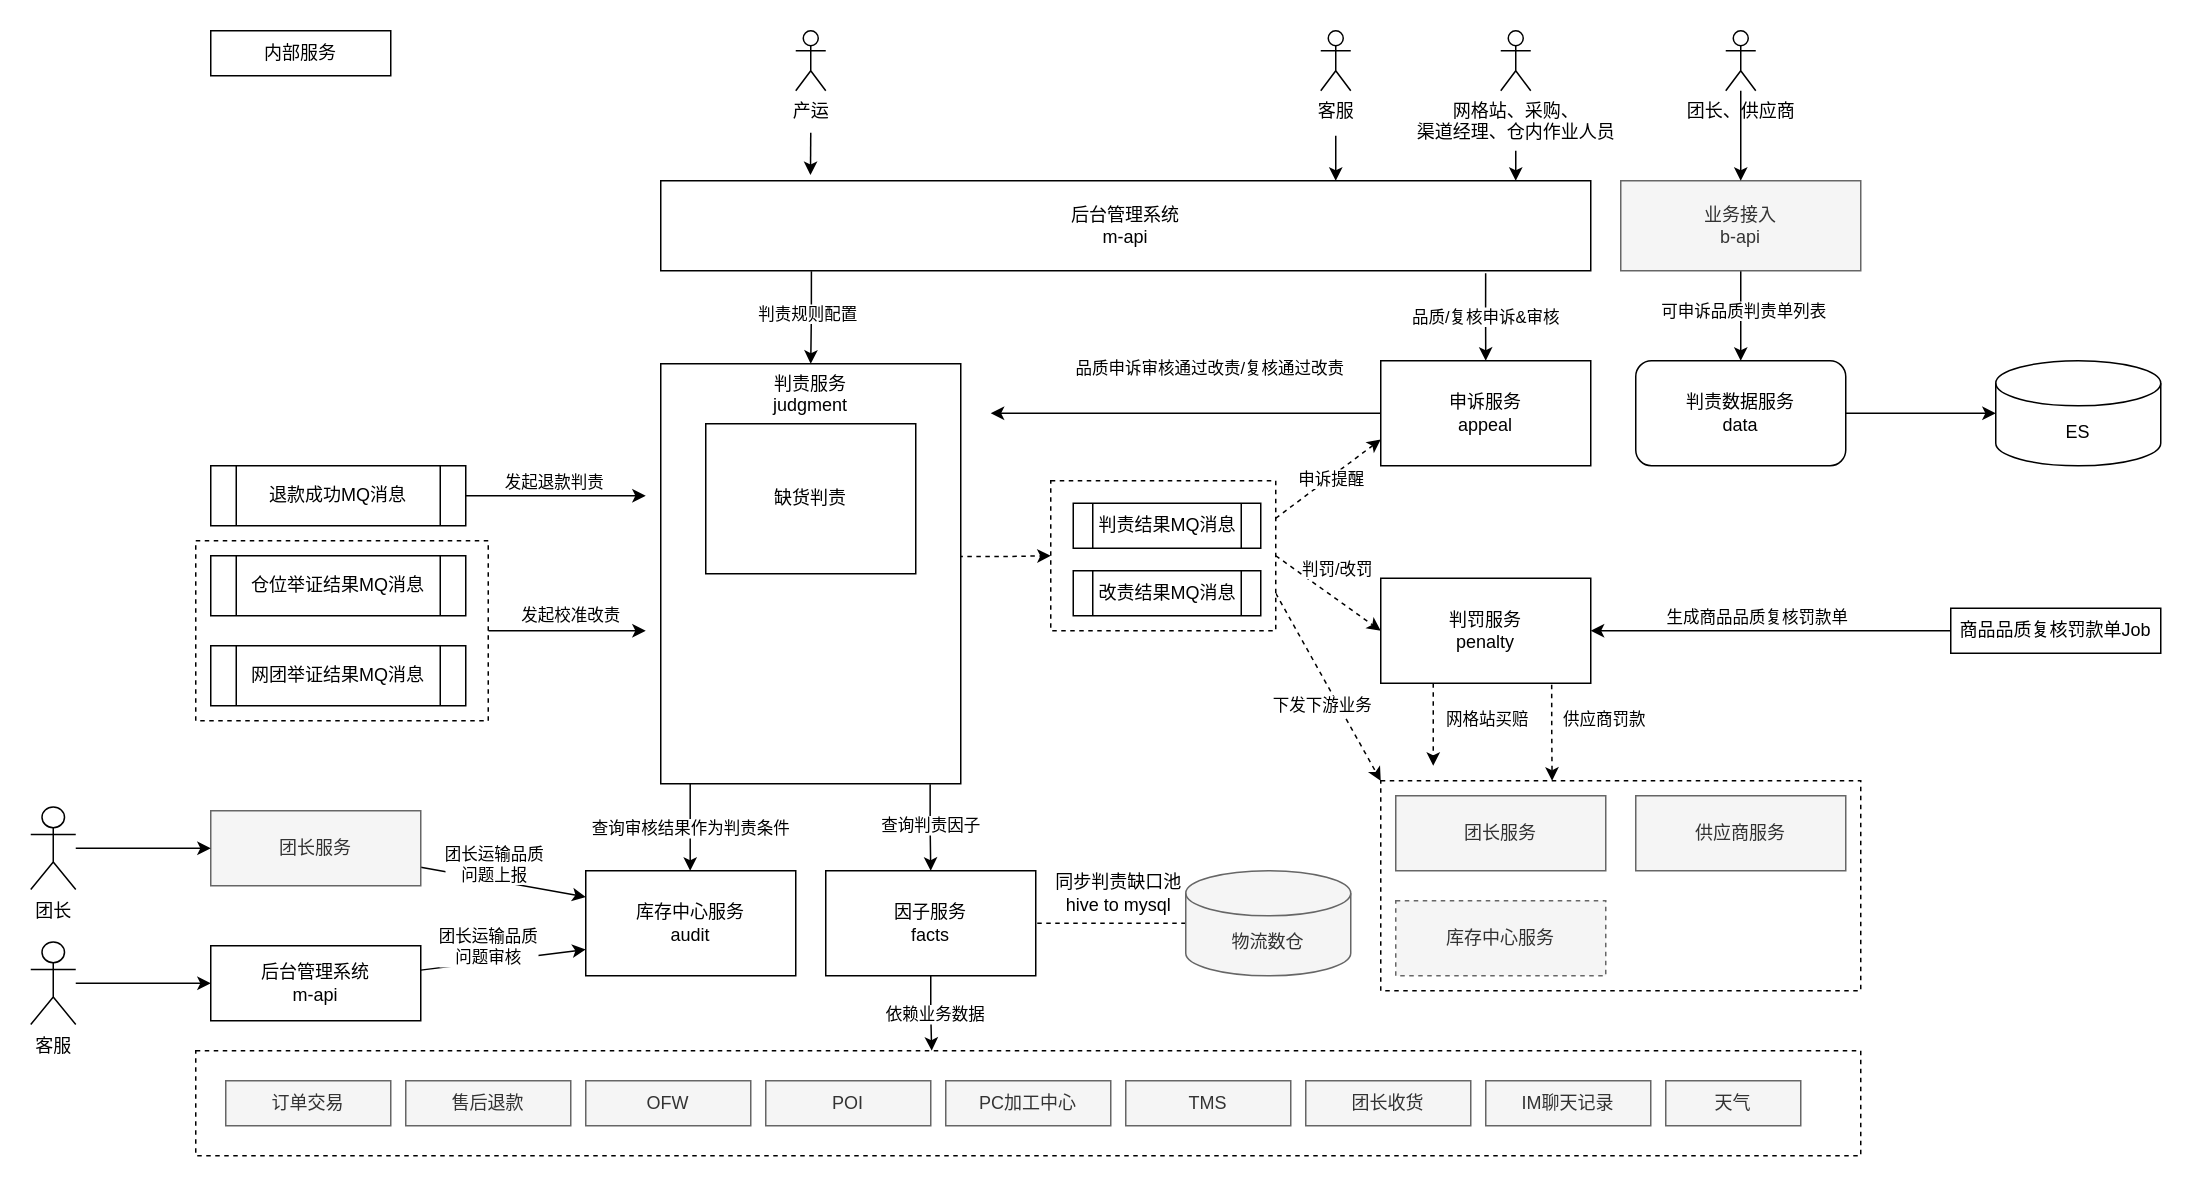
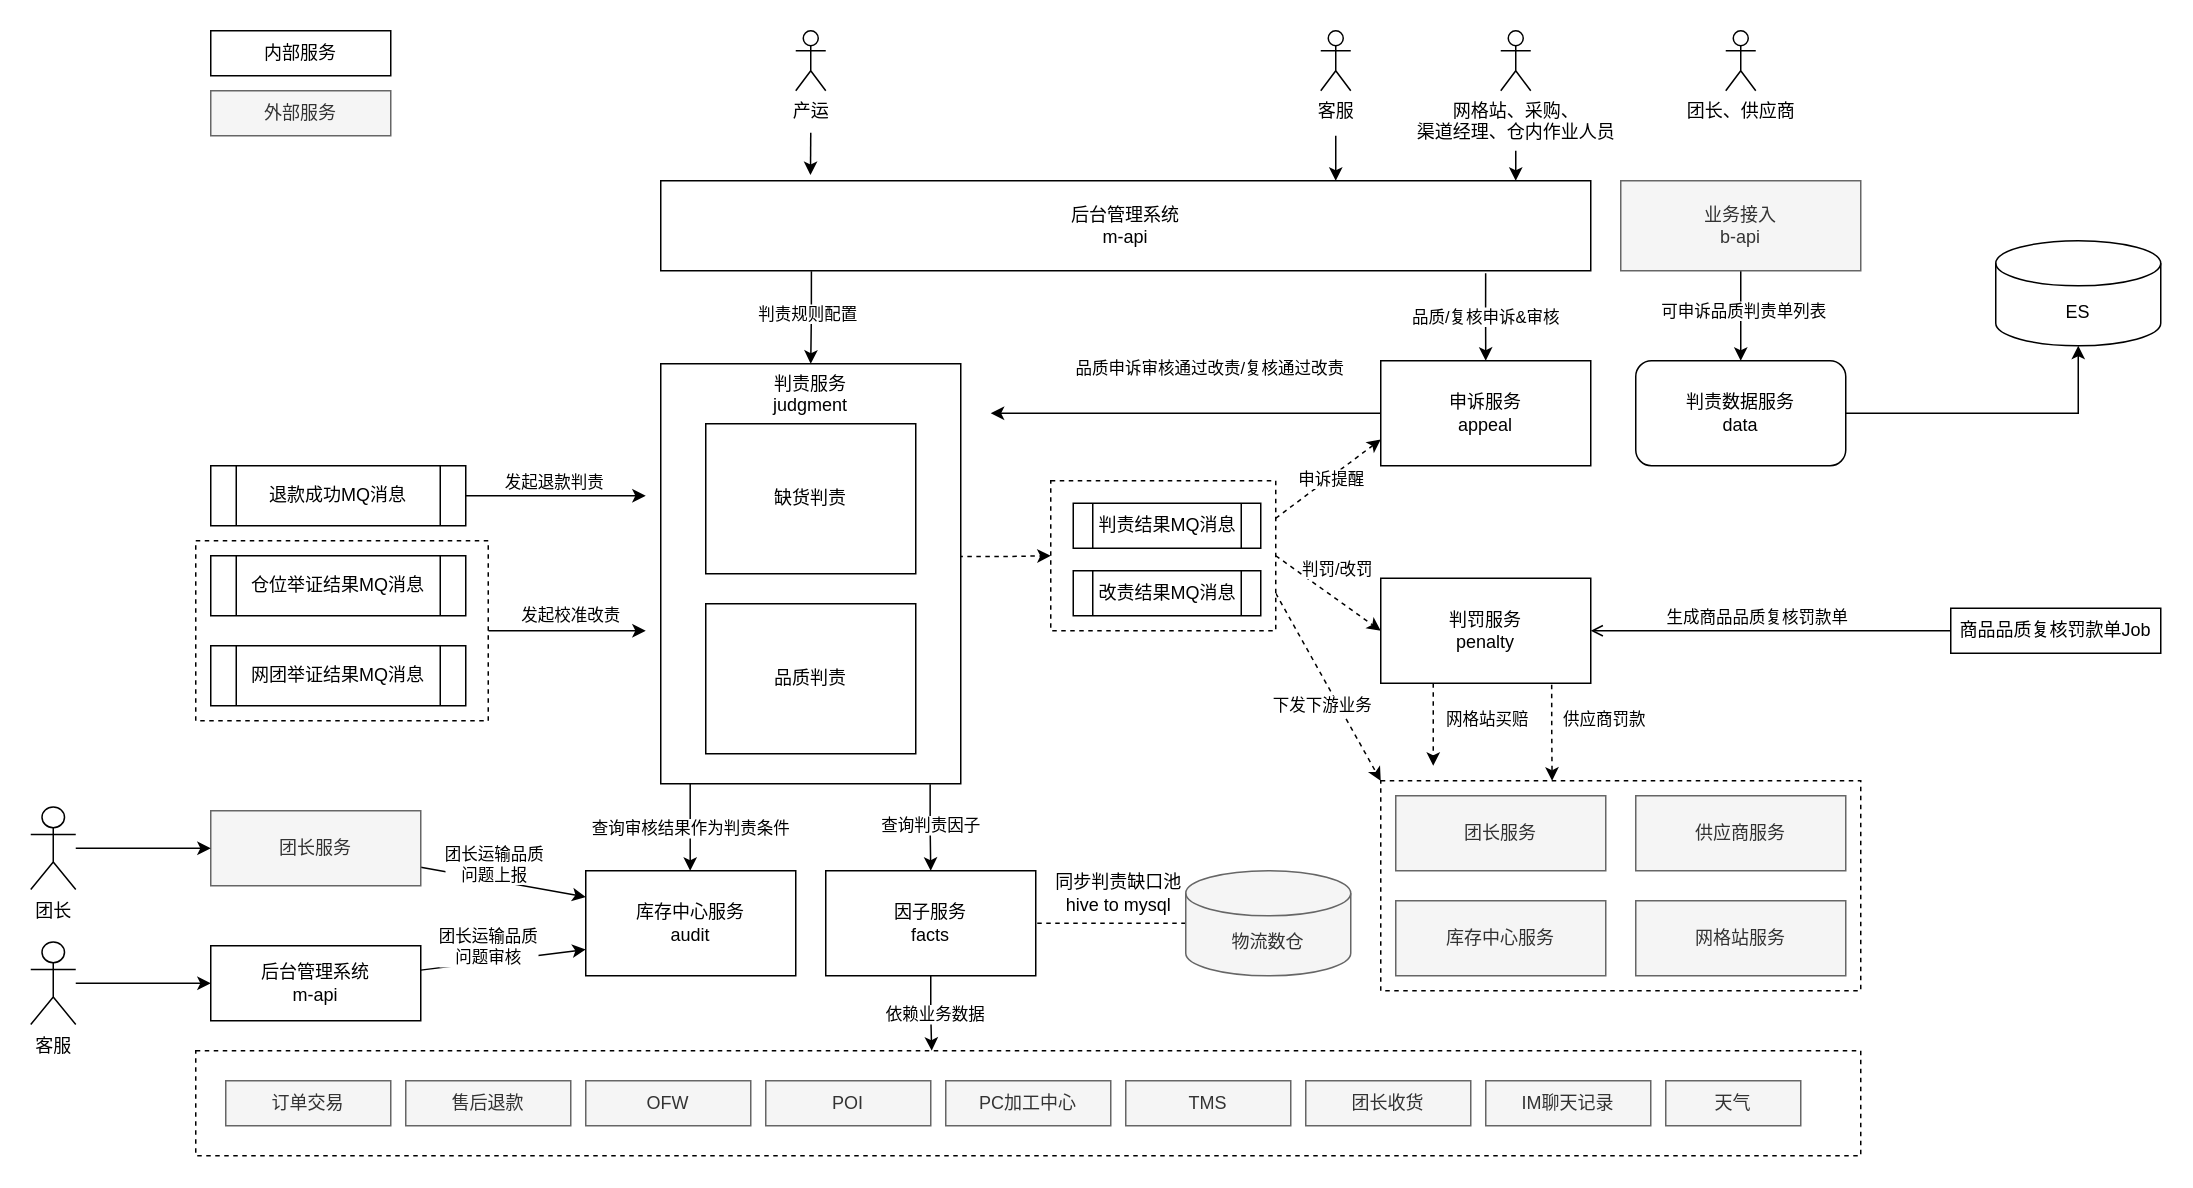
node "外部服务": added
edge "团长、供应商" -> "业务接入 b-api": removed
node "ES": moved (2078, 413) -> (2078, 293)
edge "商品品质复核罚款单Job" -> "判罚服务 penalty": arrowhead classic -> open
node "品质判责": added
node "库存中心服务": style dashed -> solid
node "网格站服务": added
